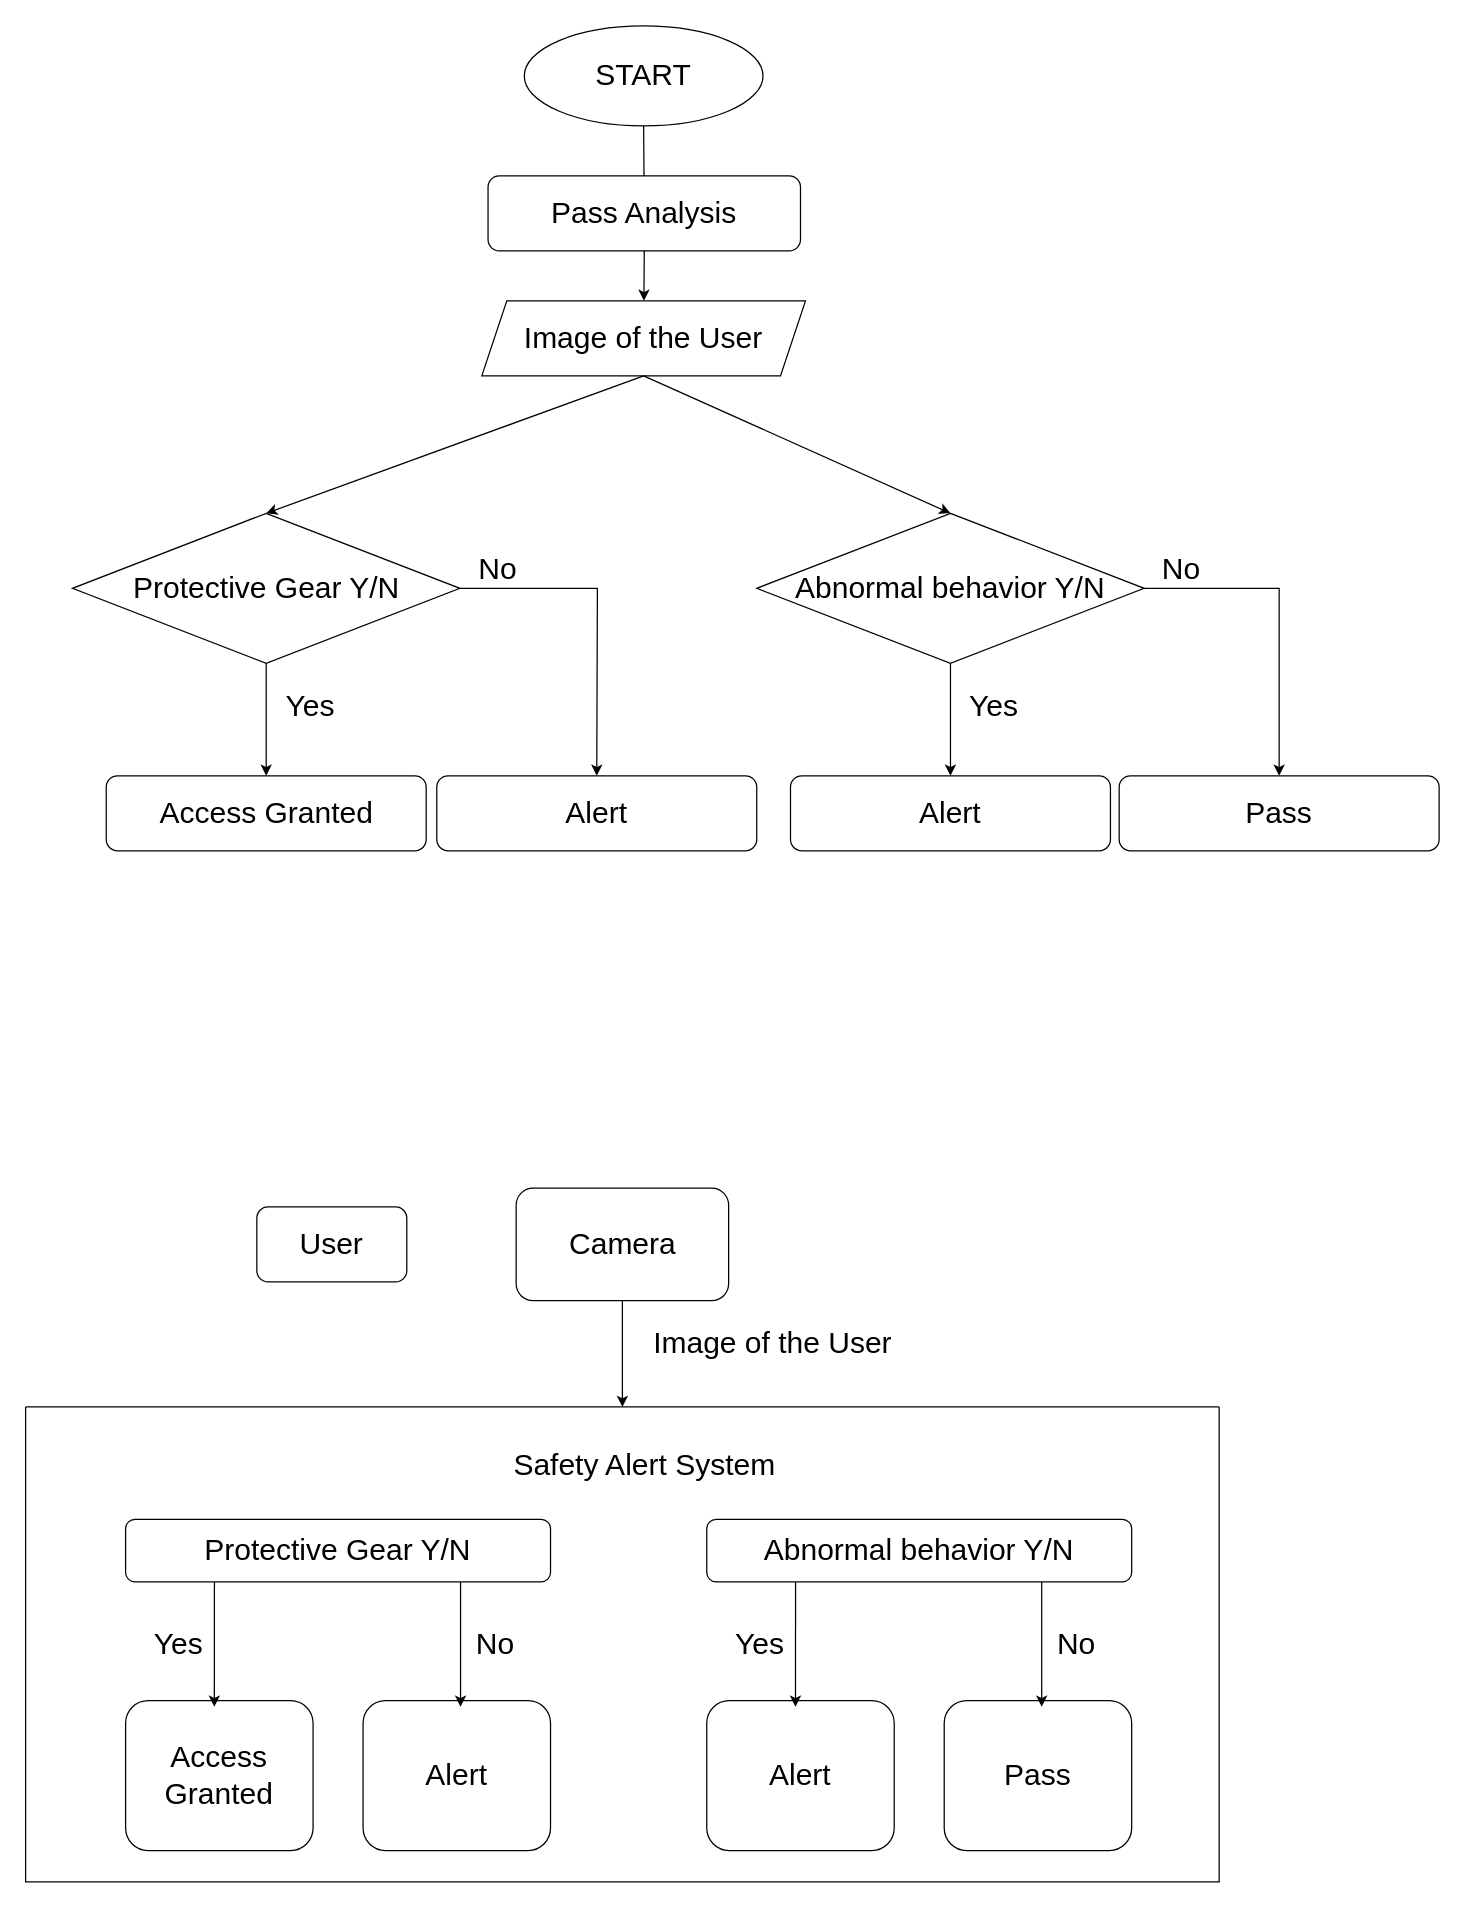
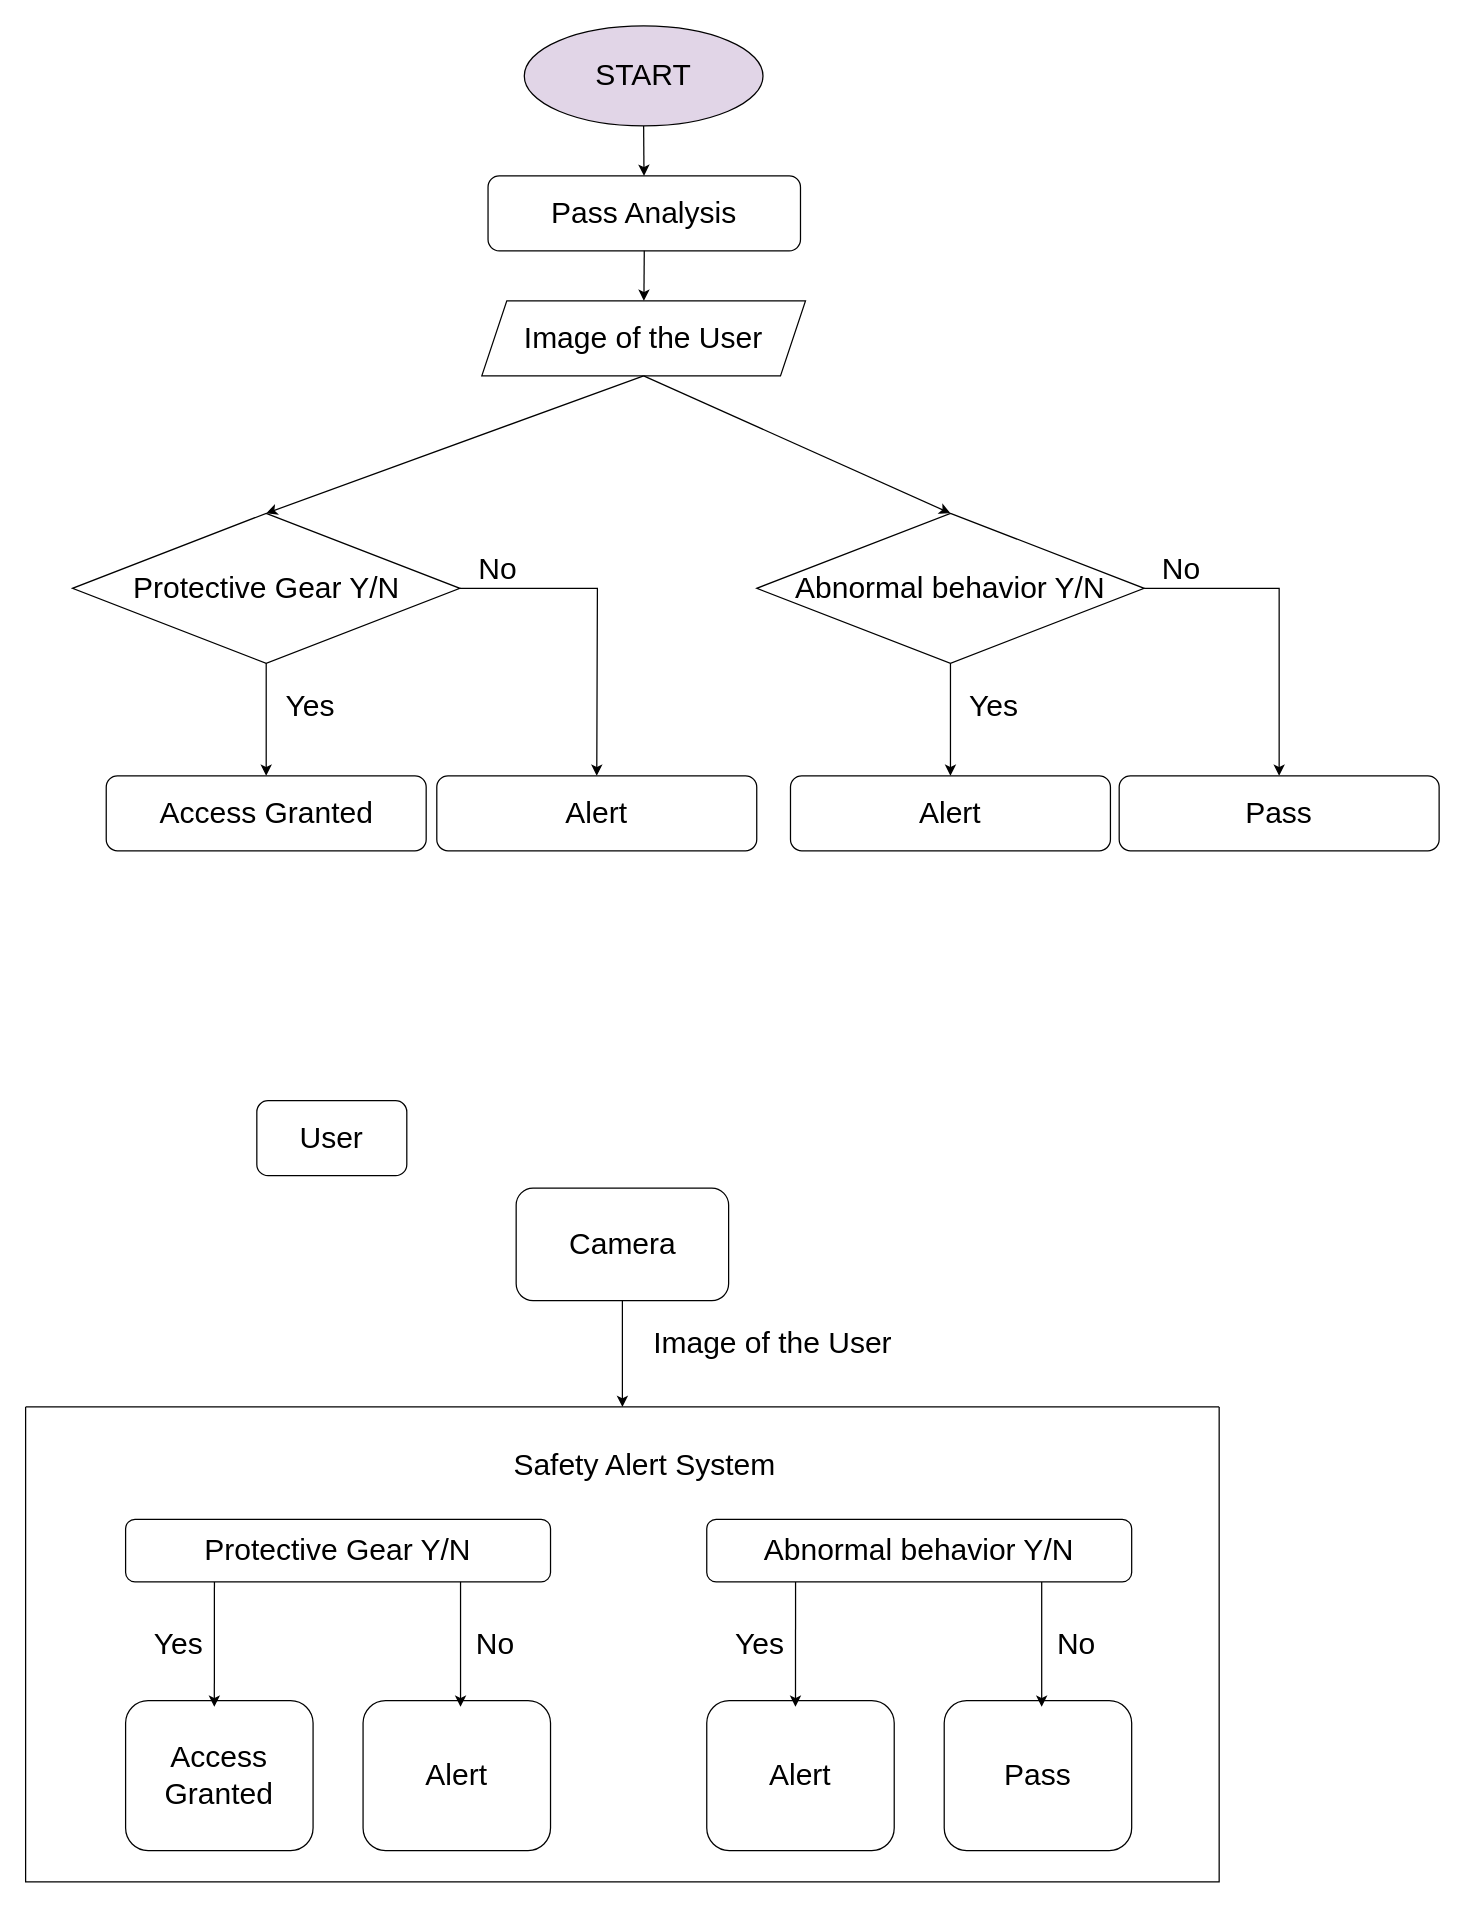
node "START": fillcolor #ffffff -> #e1d5e7
edge "START" -- "Pass Analysis": arrowhead none -> classic
node "User": moved (332, 1244) -> (332, 1138)
